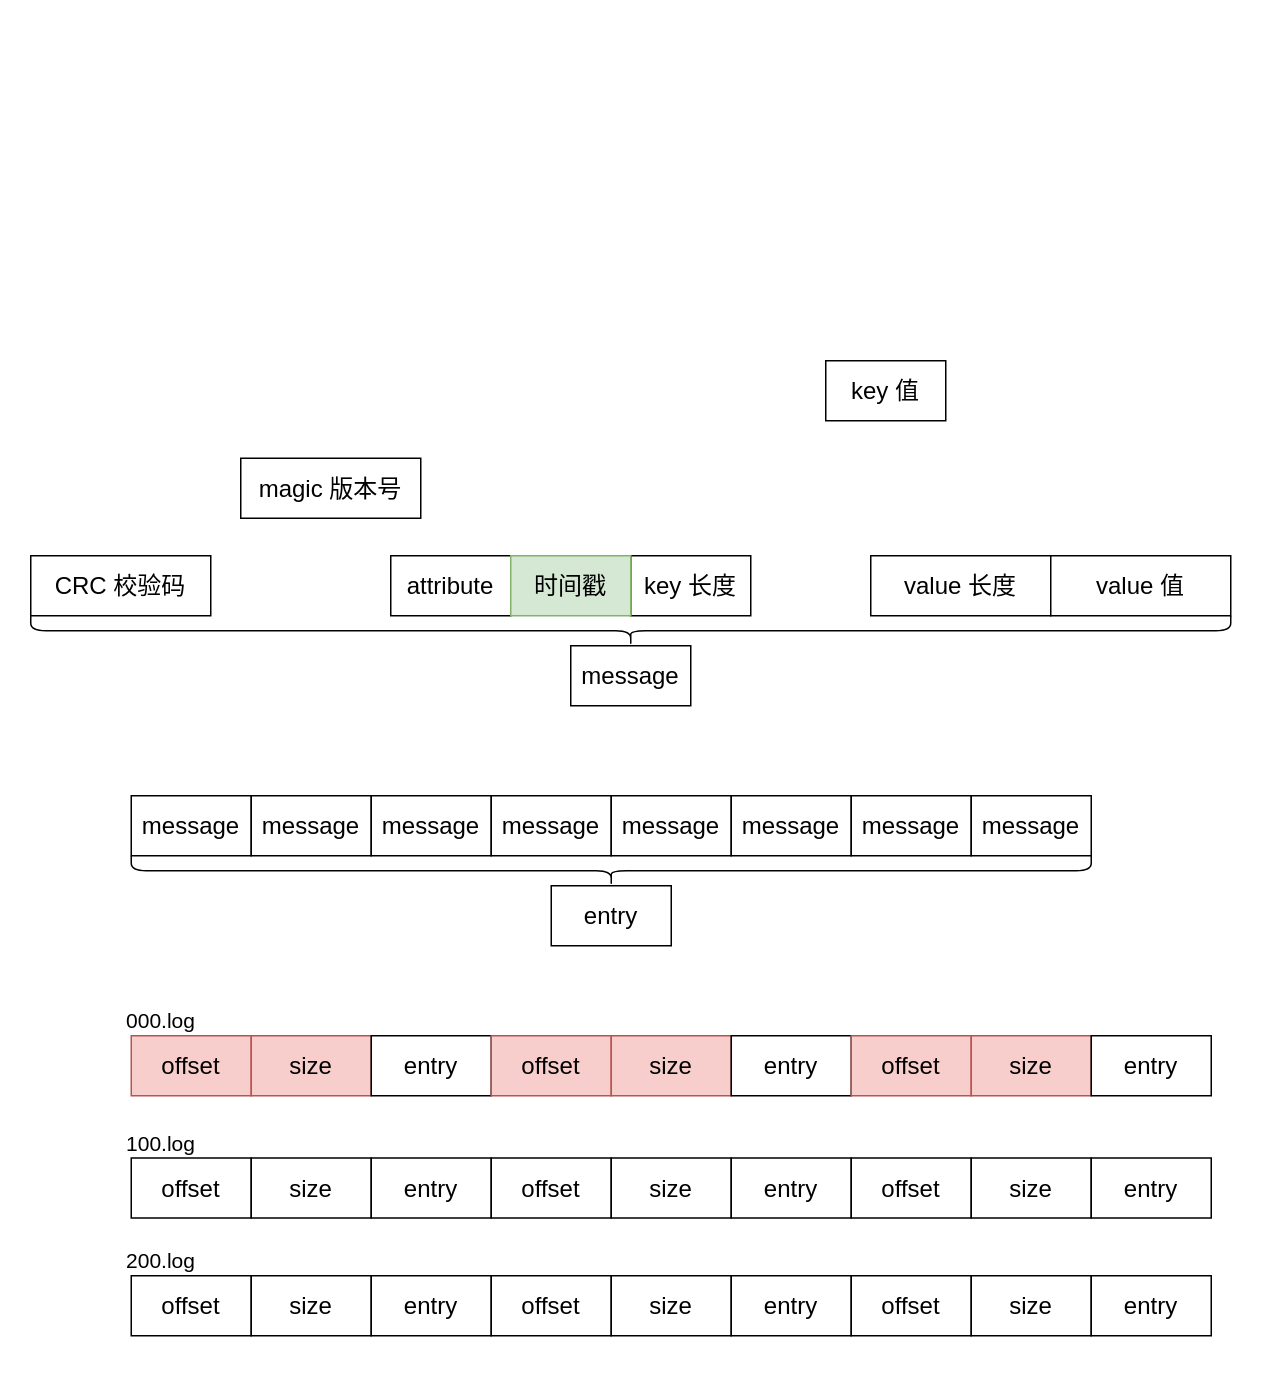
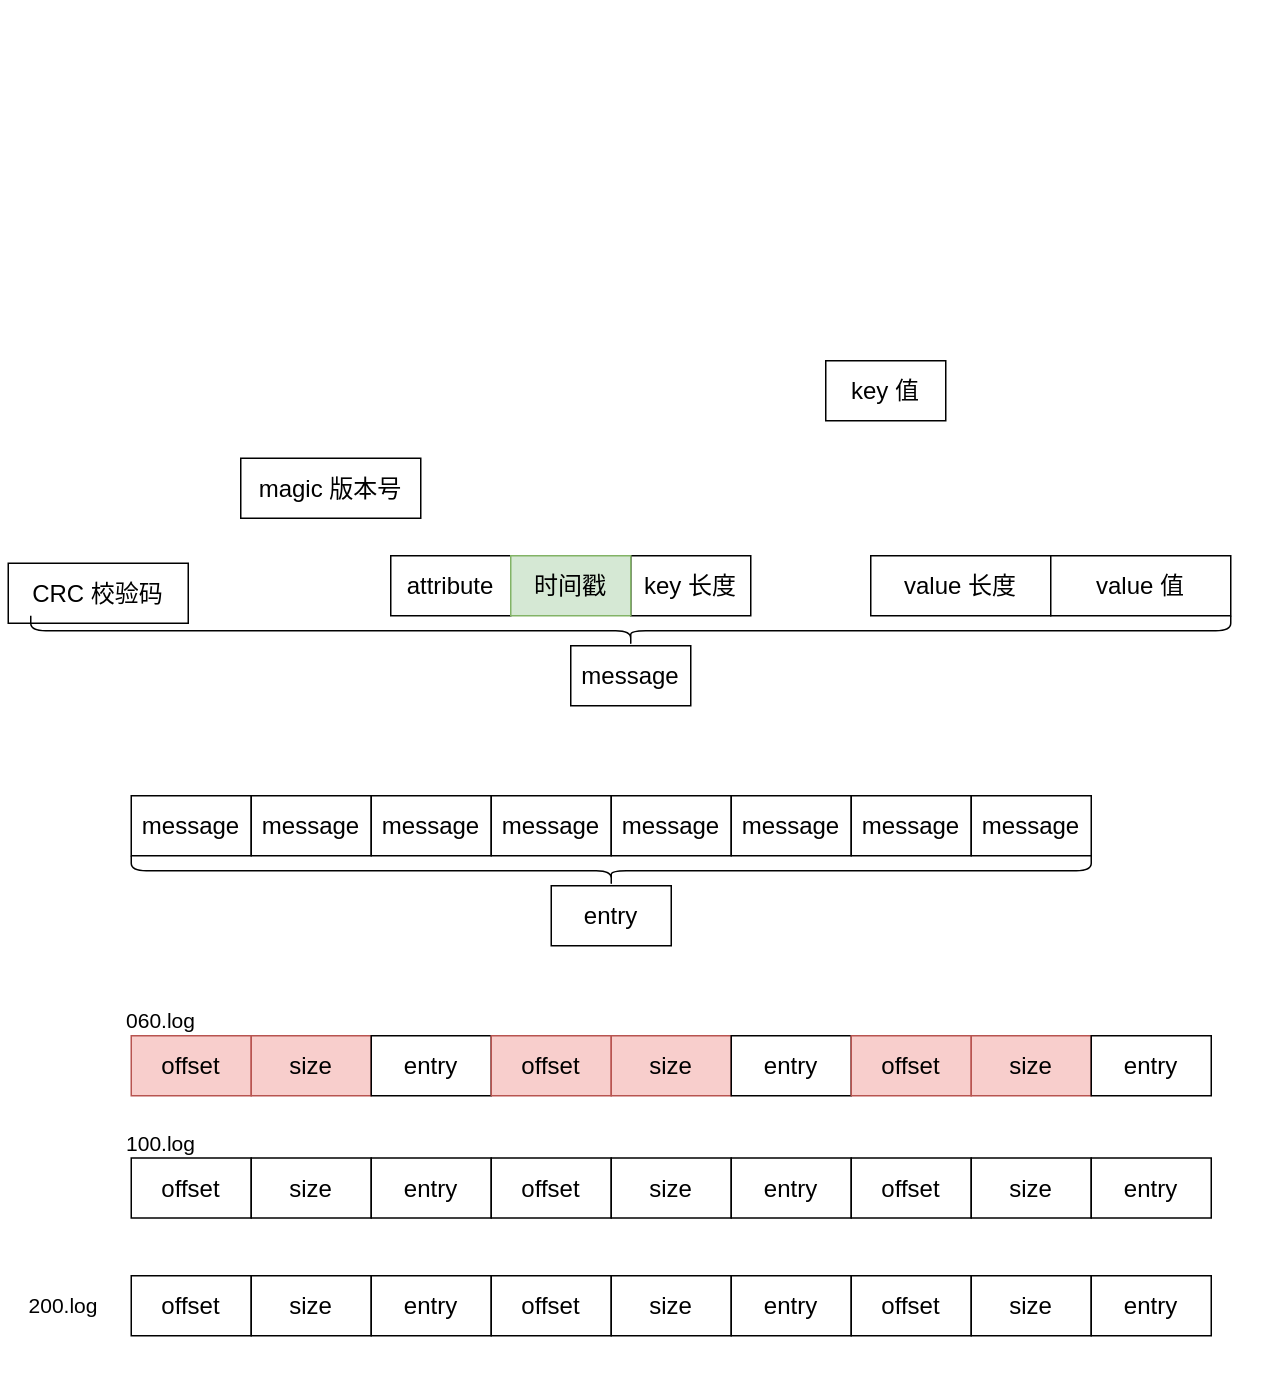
node "CRC 校验码": moved (121, 586) -> (98, 593)
node "000.log": label "000.log" -> "060.log"
node "200.log": moved (161, 1261) -> (64, 1306)
